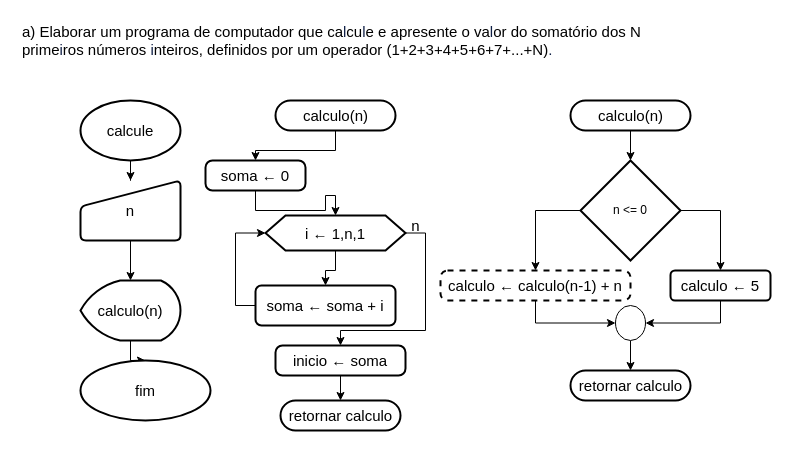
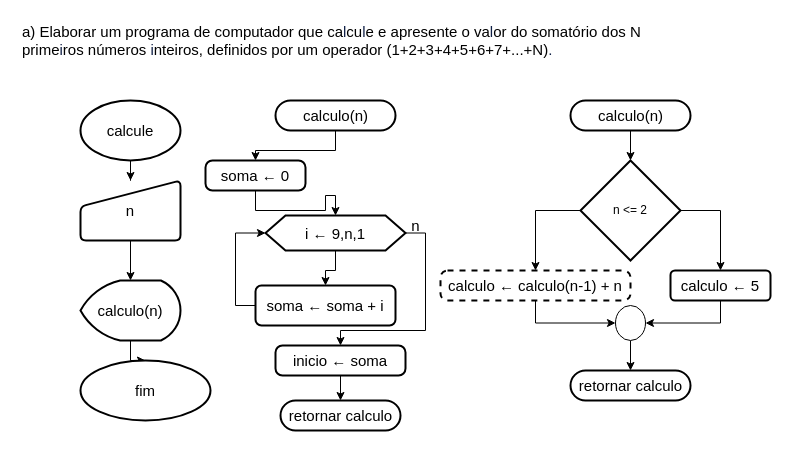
node "n <= 0": label "n <= 0" -> "n <= 2"
node "i ← 1,n,1": label "i ← 1,n,1" -> "i ← 9,n,1"
